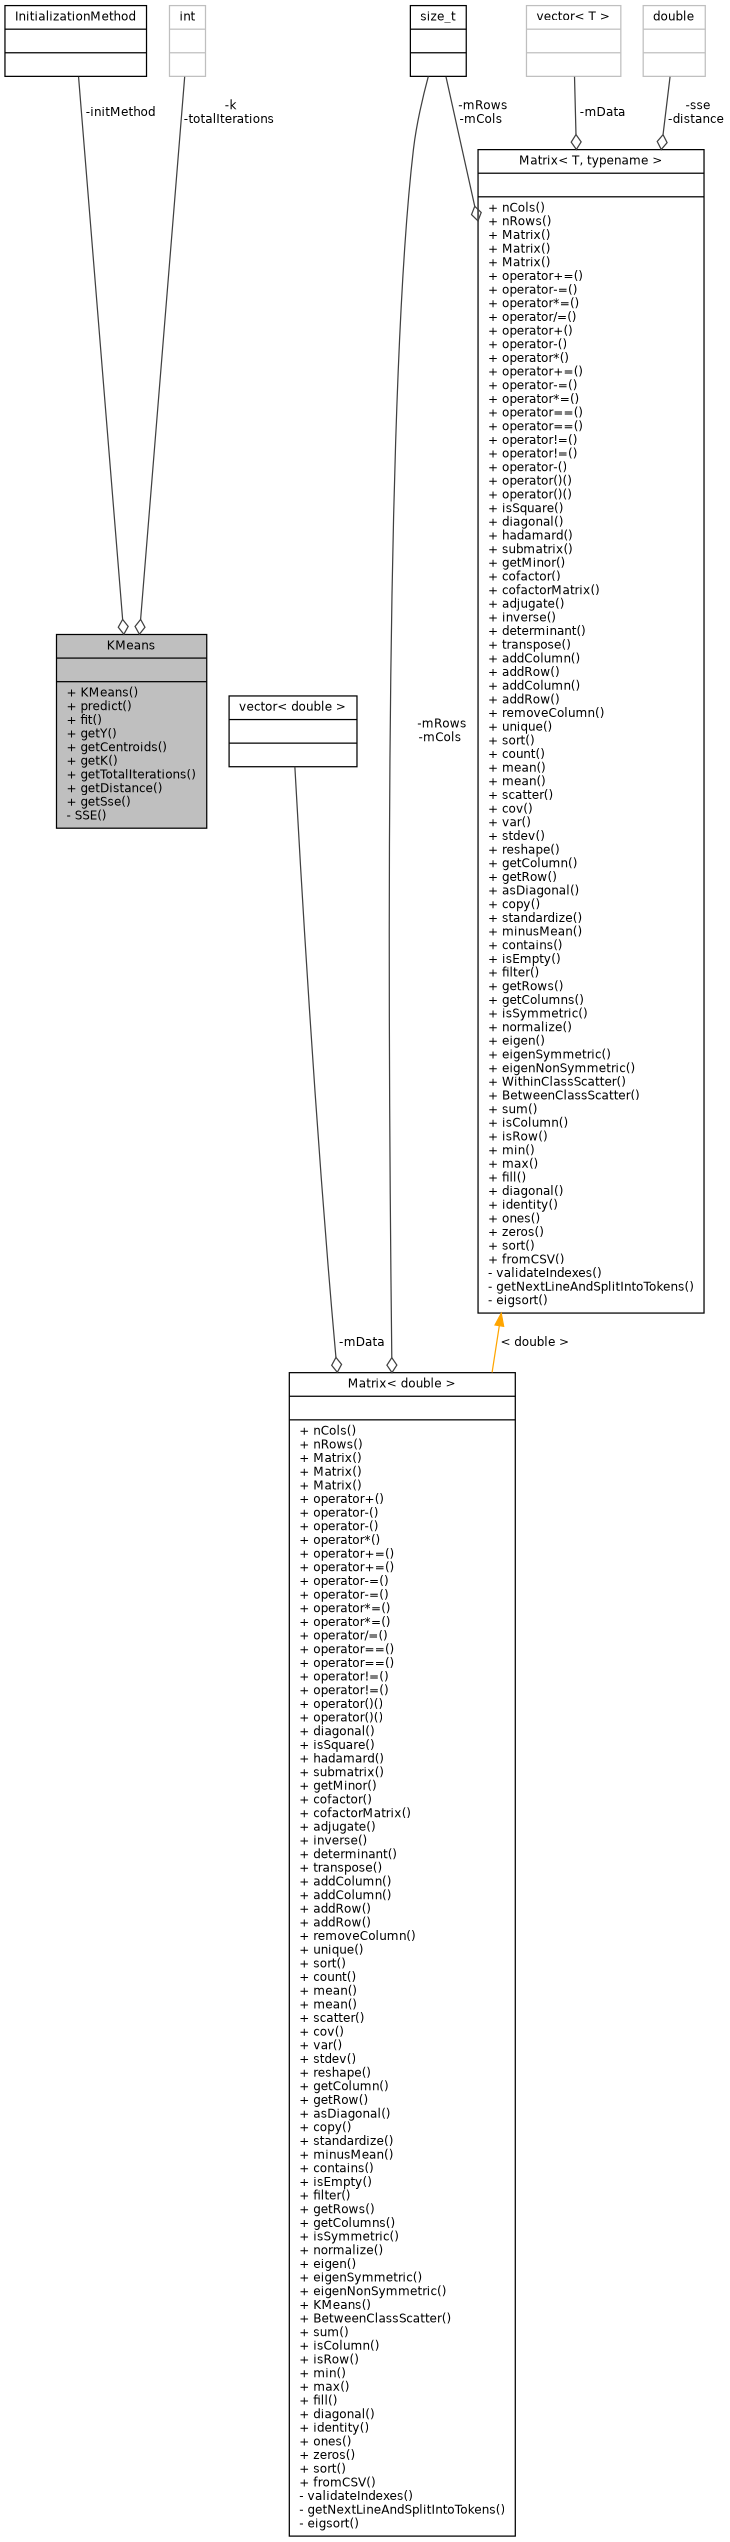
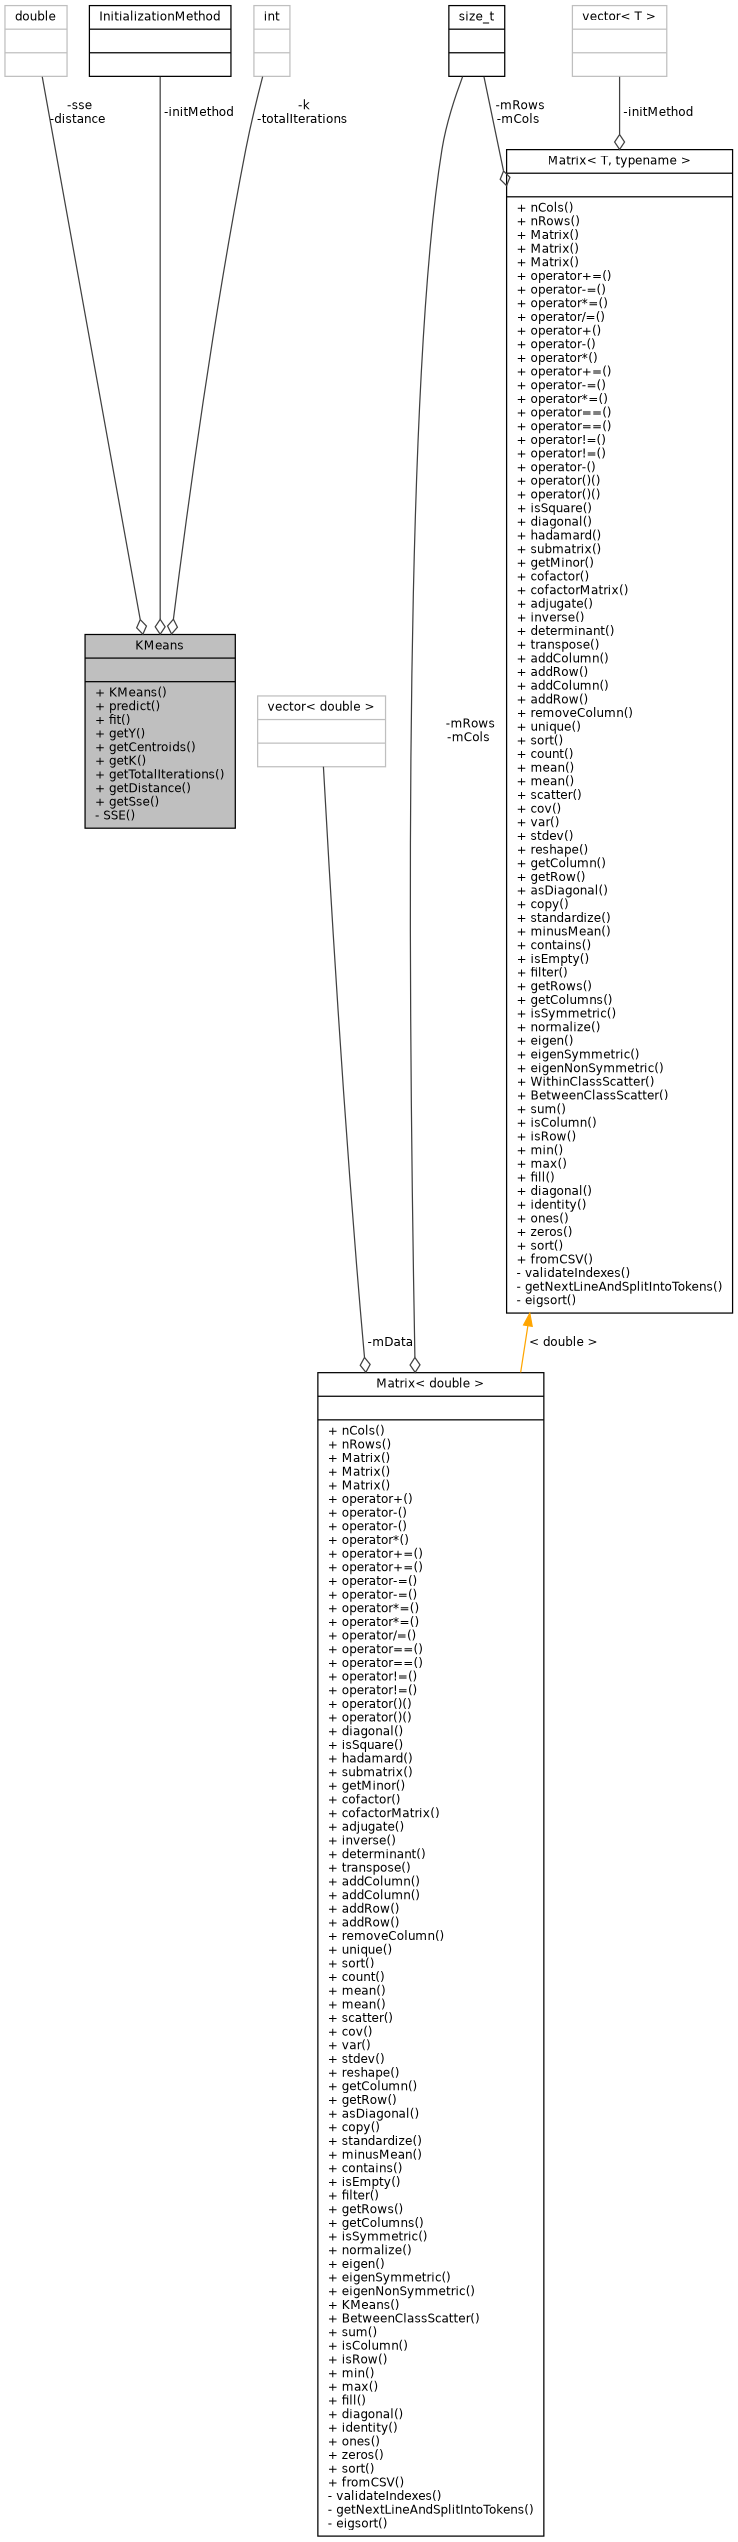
edge "double" -> "Matrix< T, typename >": now "double" -> "KMeans"
edge "vector< T >" -> "Matrix< T, typename >": label " -mData" -> " -initMethod"
node "vector< double >": color black -> grey75
